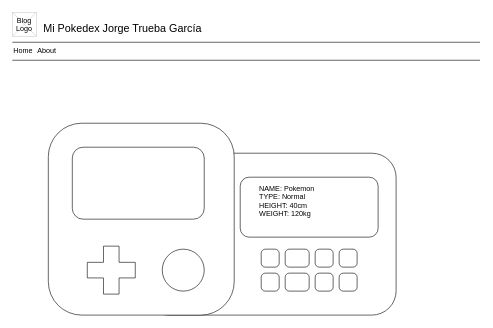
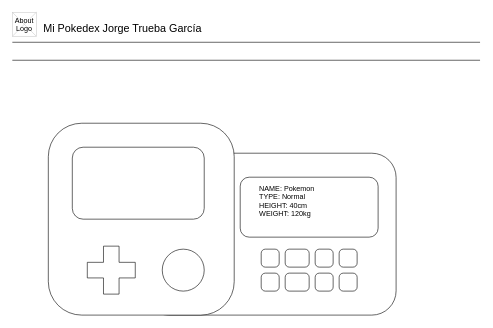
node "Blog Logo": label "Blog Logo" -> "About Logo"
node "Home": removed
node "About": removed
